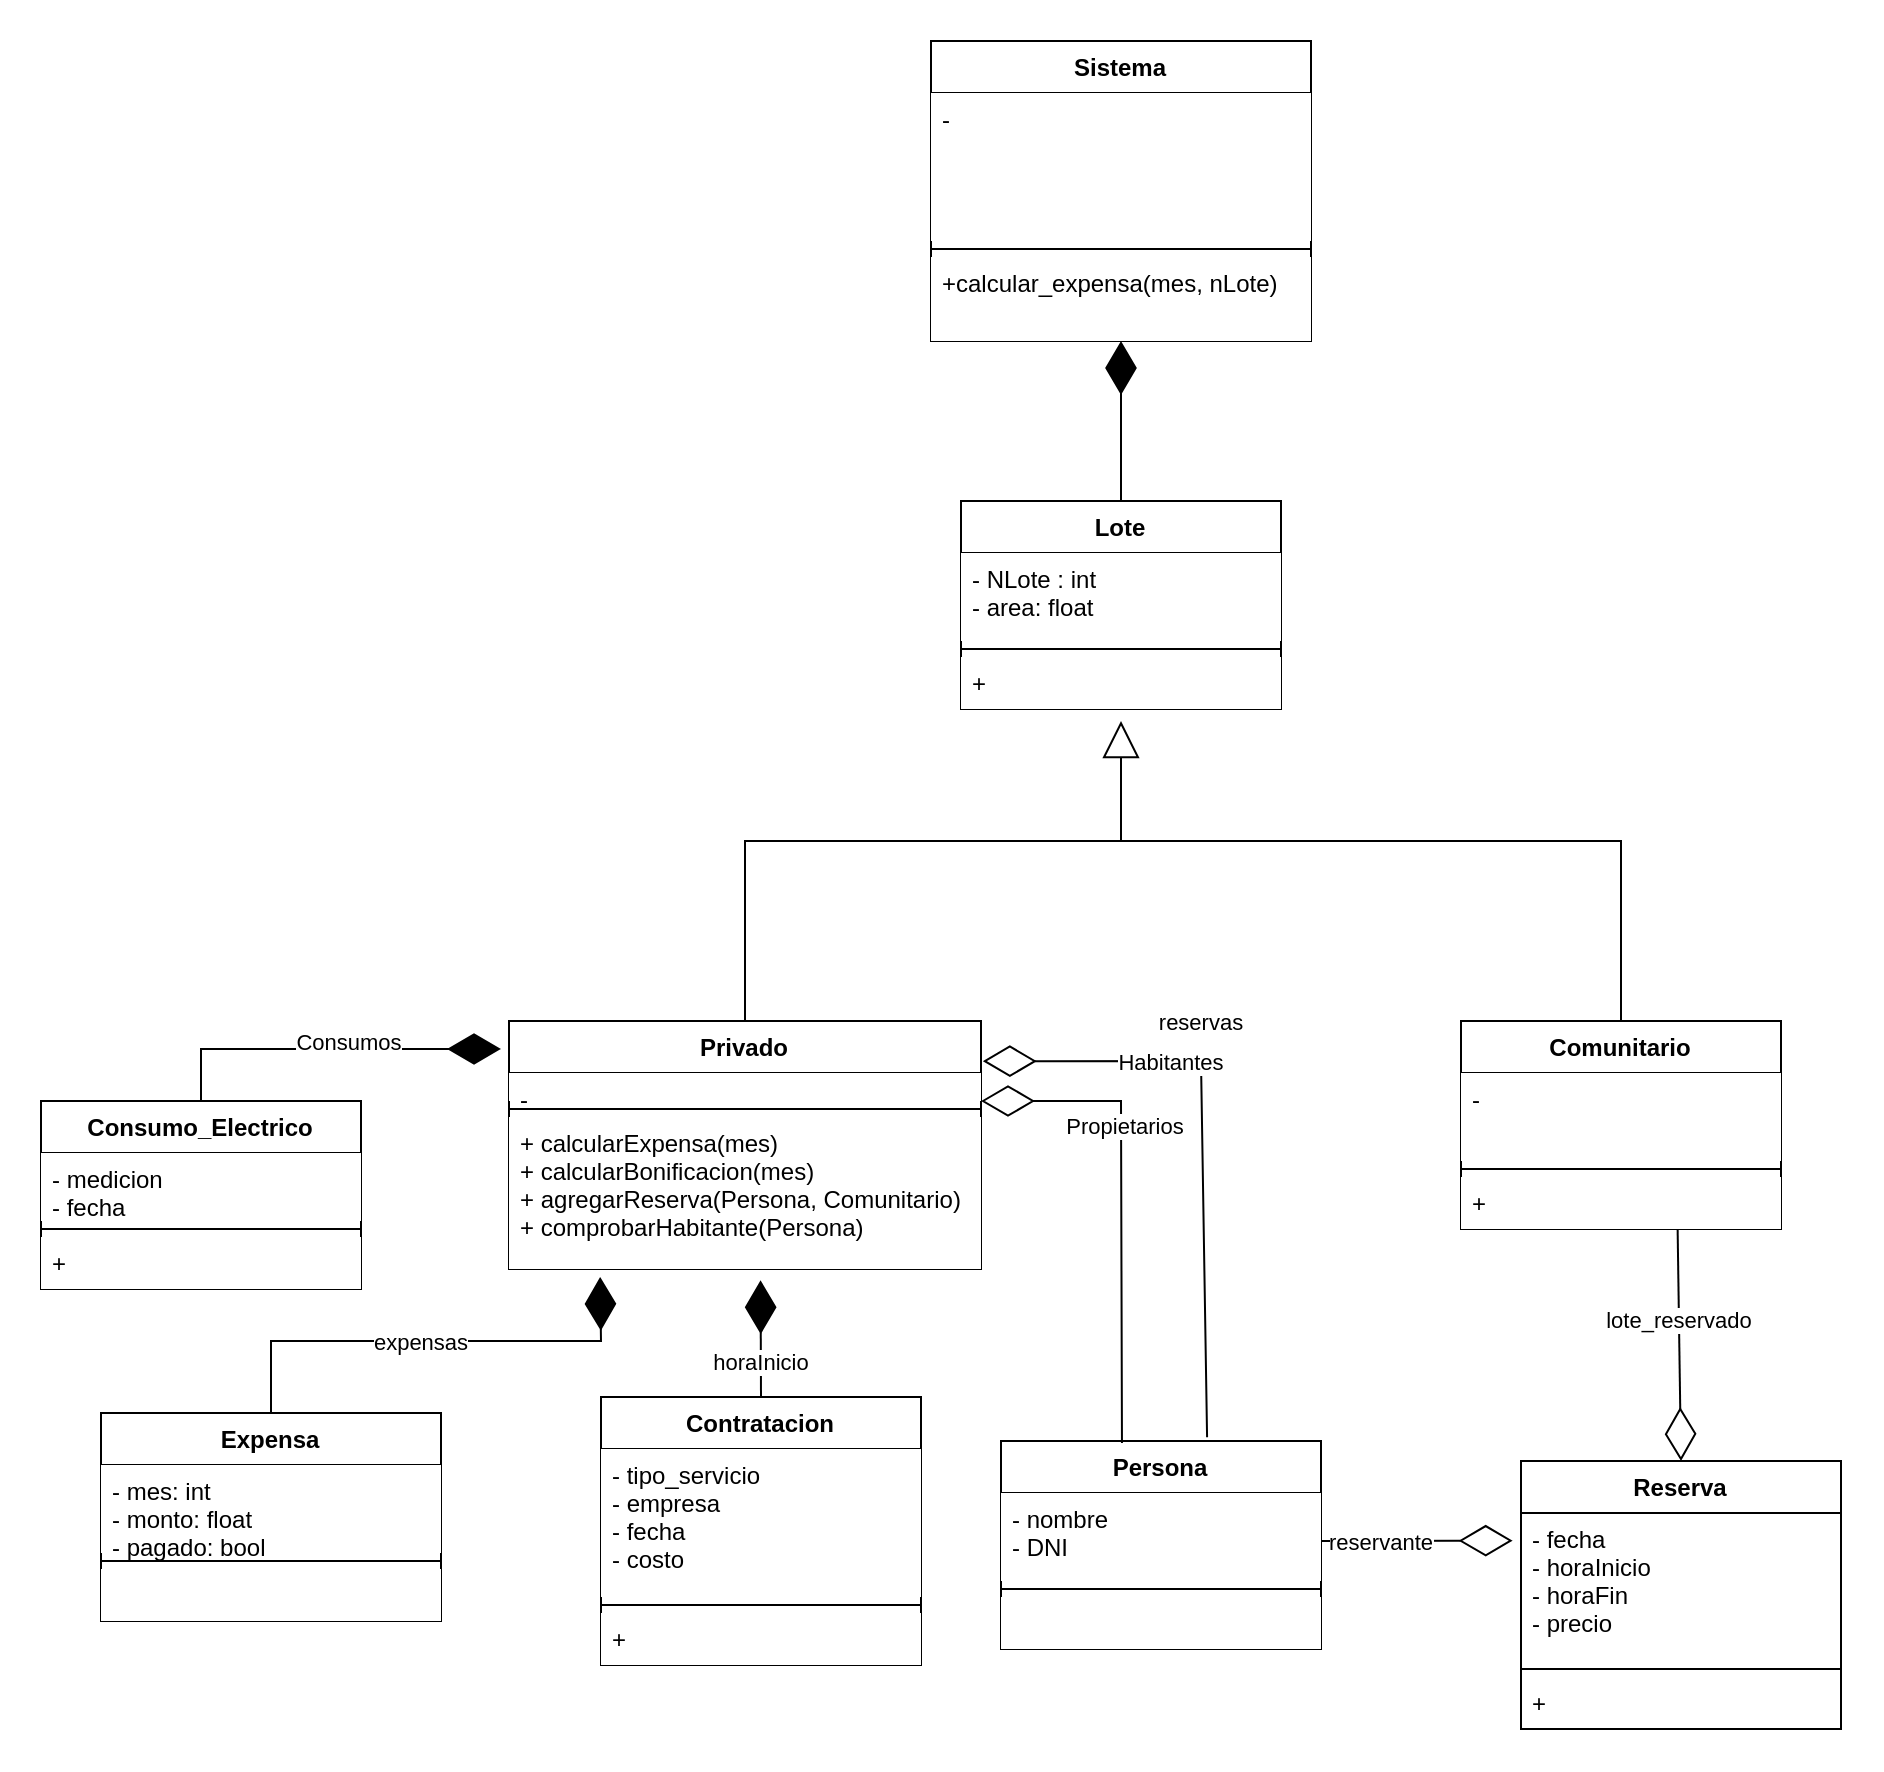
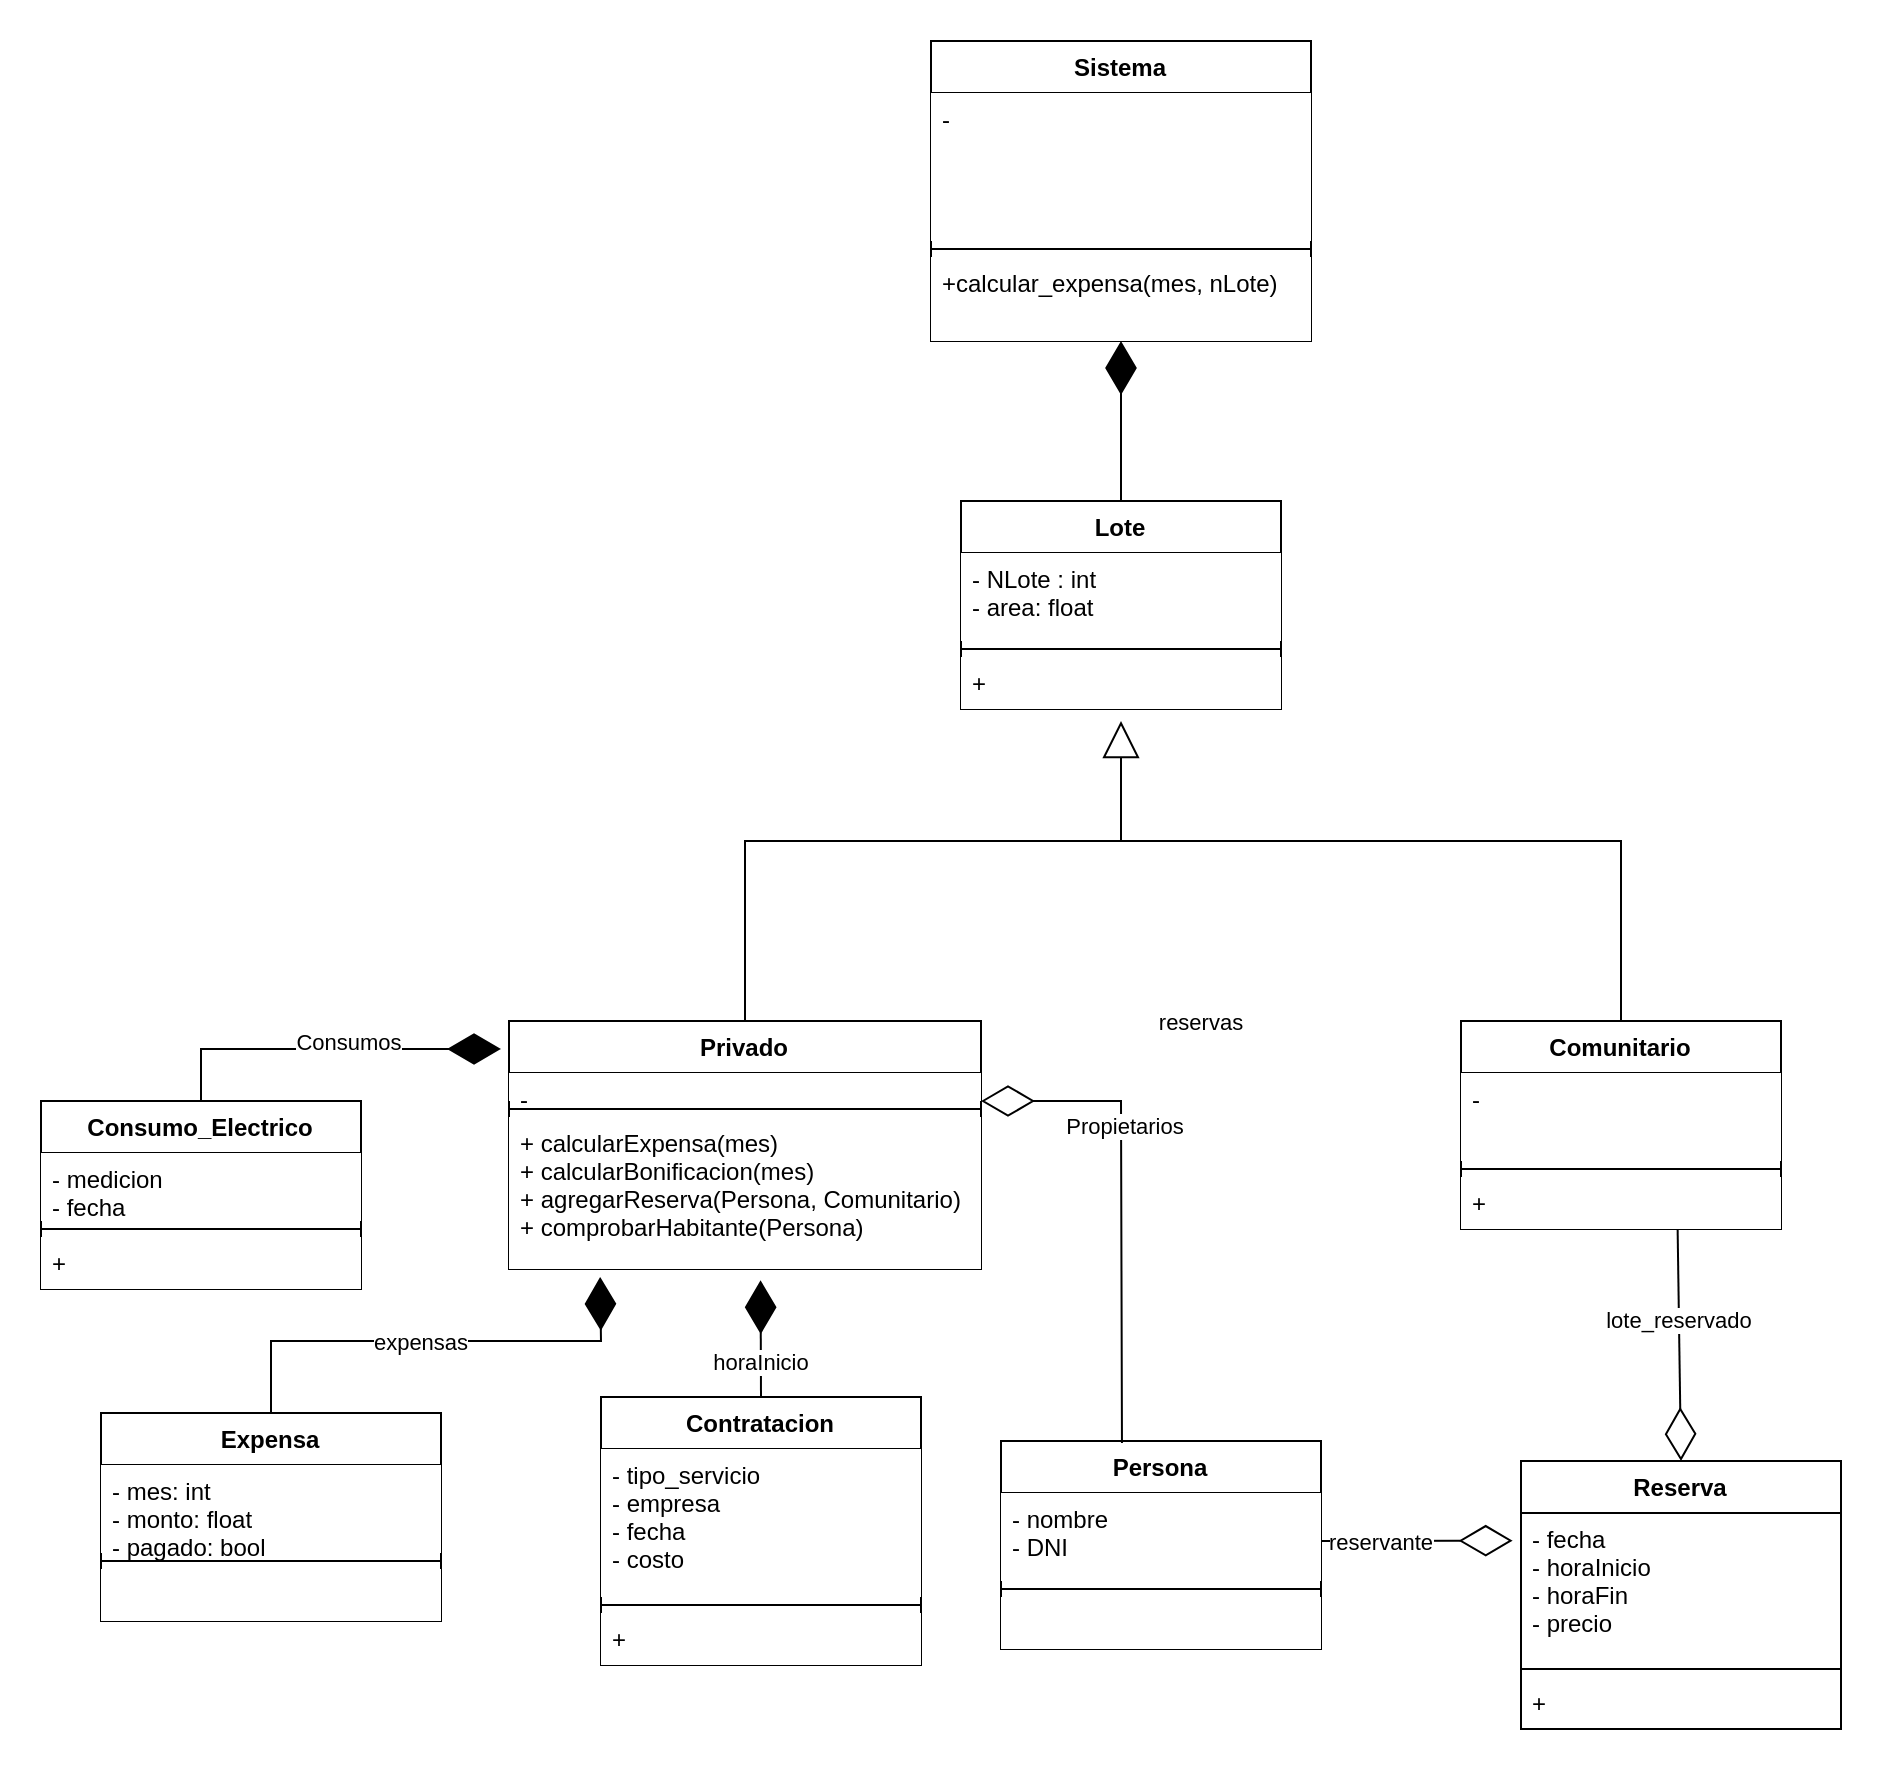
edge "Persona" -> "Privado": removed, label "Habitantes"
